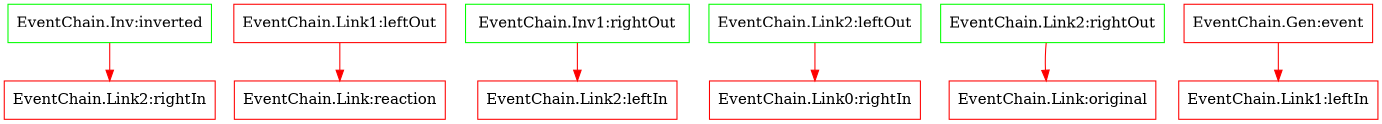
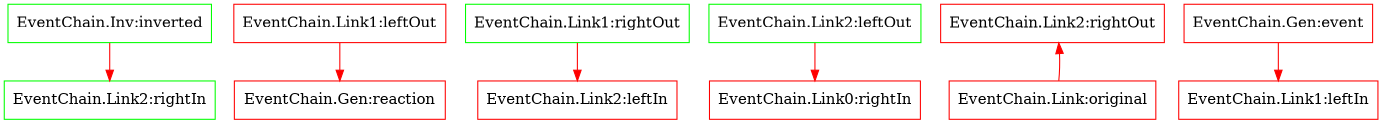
node "EventChain.Inv1:rightOut": label "EventChain.Inv1:rightOut" -> "EventChain.Link1:rightOut"
node "EventChain.Link2:rightOut": color green -> red
edge "EventChain.Link2:rightOut" -> "EventChain.Link:original": reversed
node "EventChain.Link2:rightIn": color red -> green
node "EventChain.Link:reaction": label "EventChain.Link:reaction" -> "EventChain.Gen:reaction"
